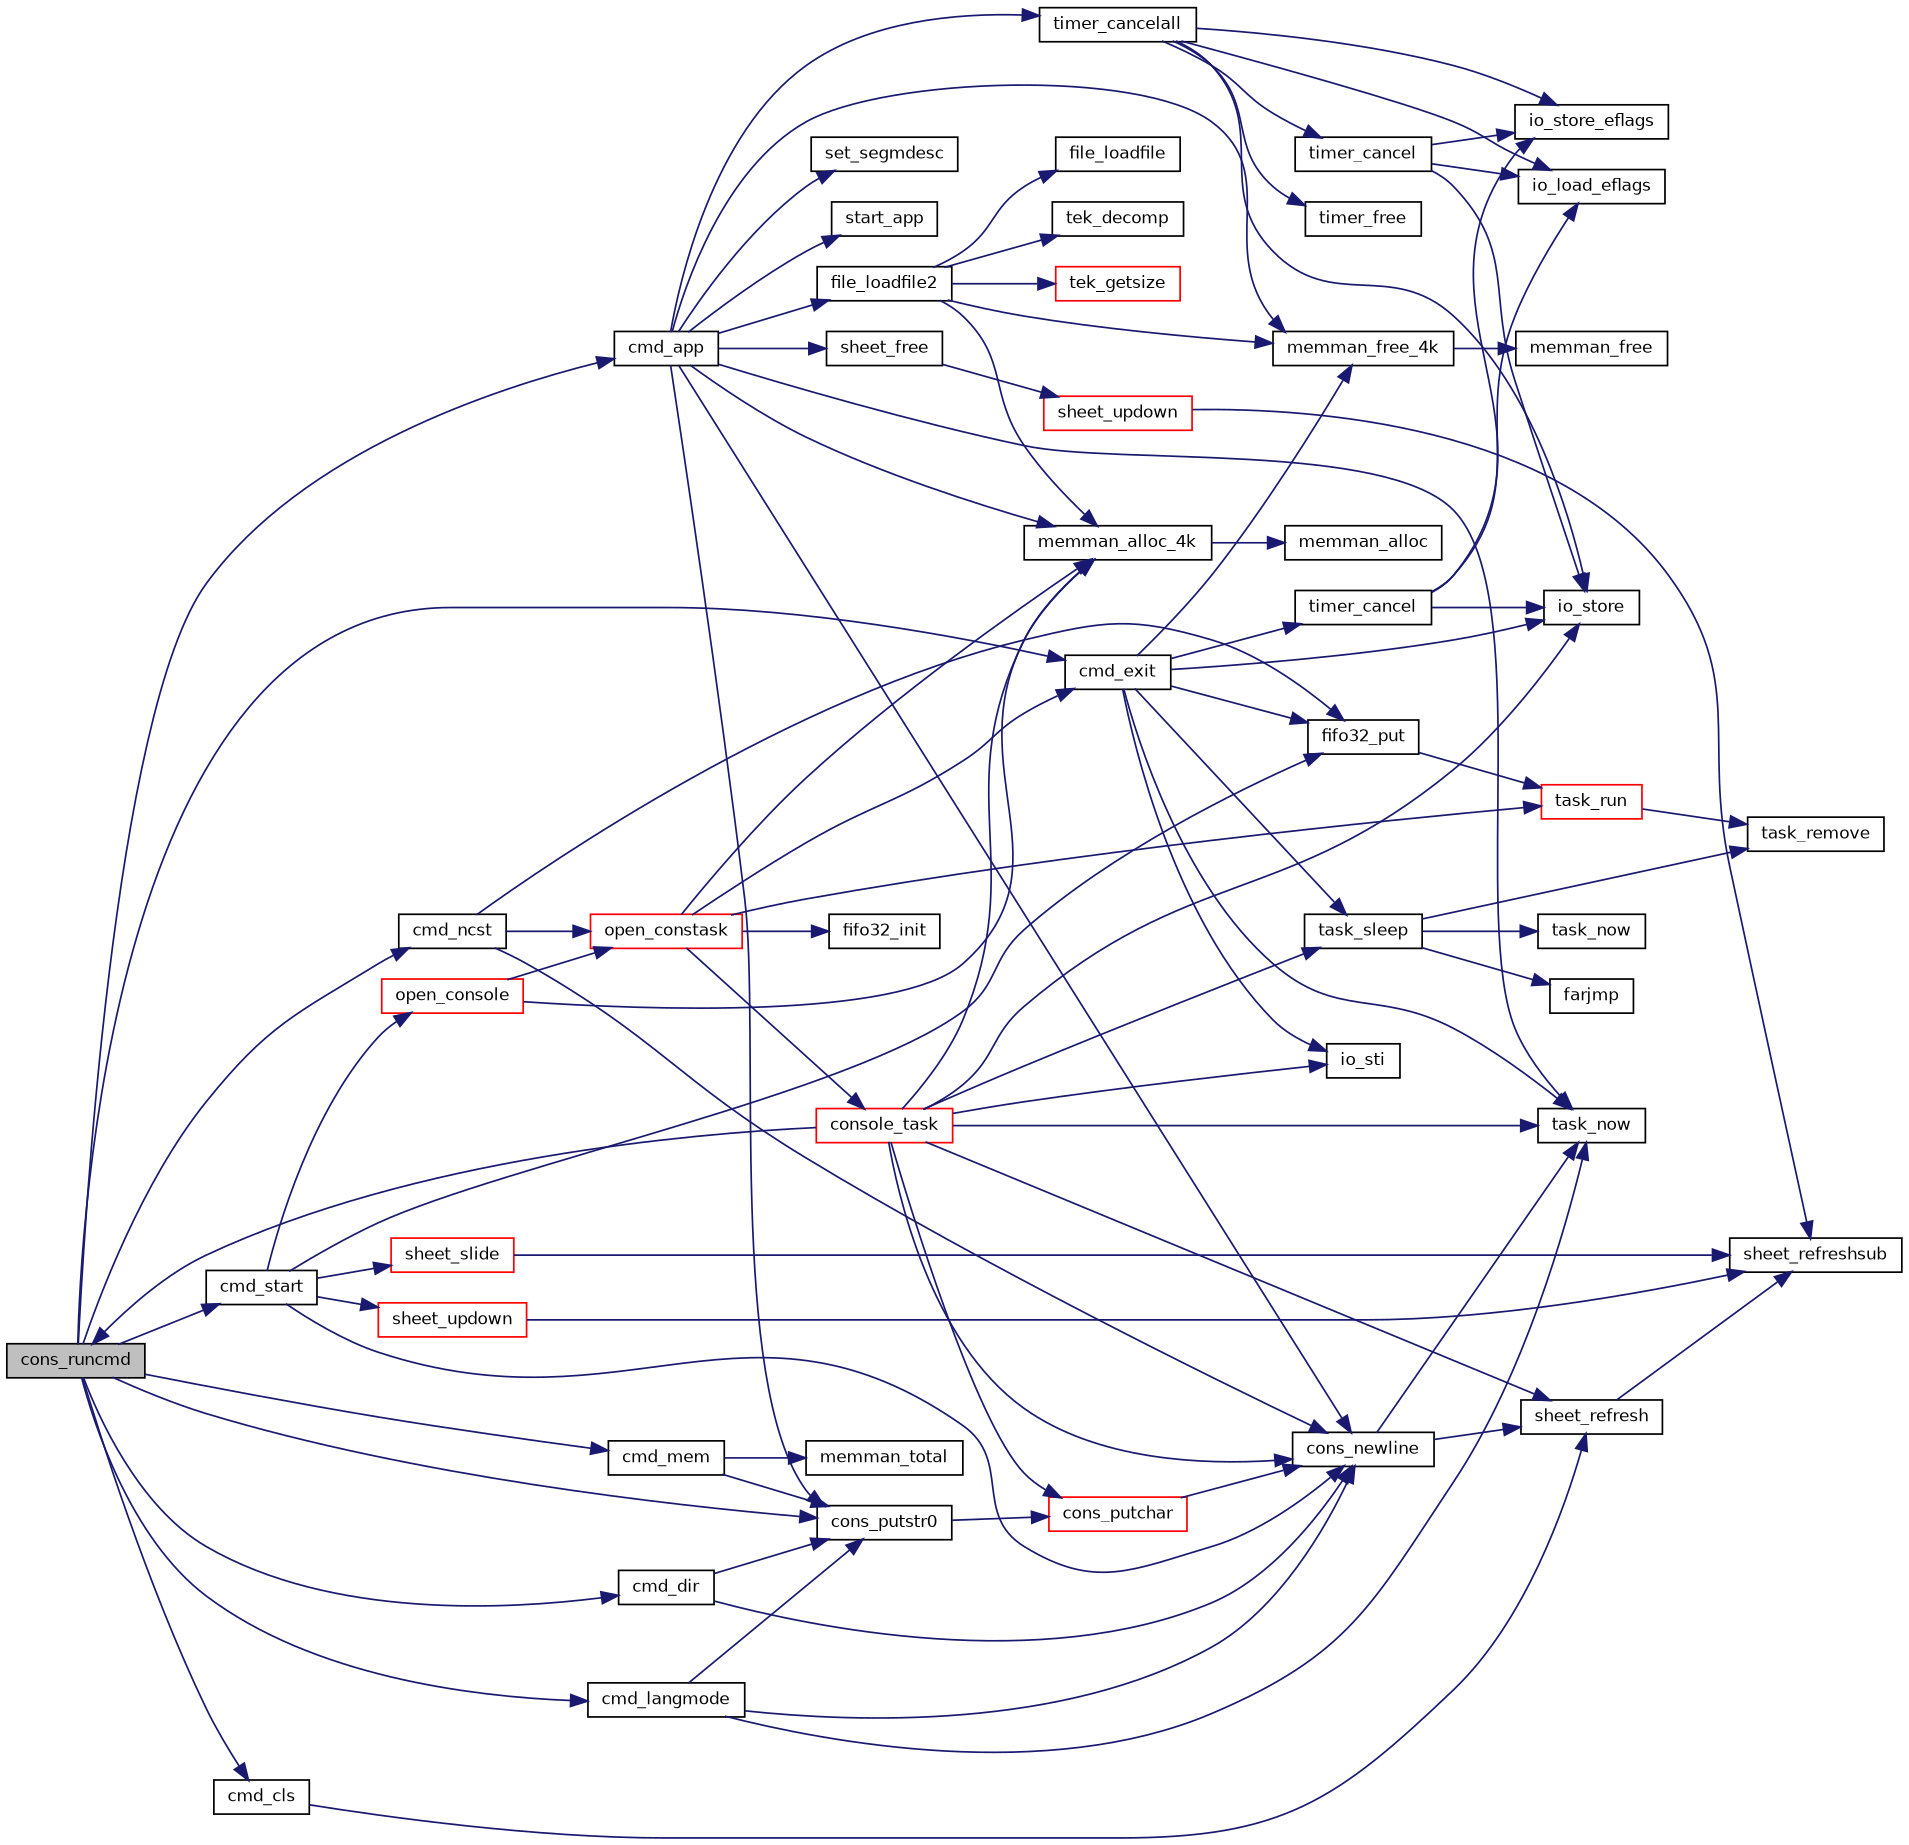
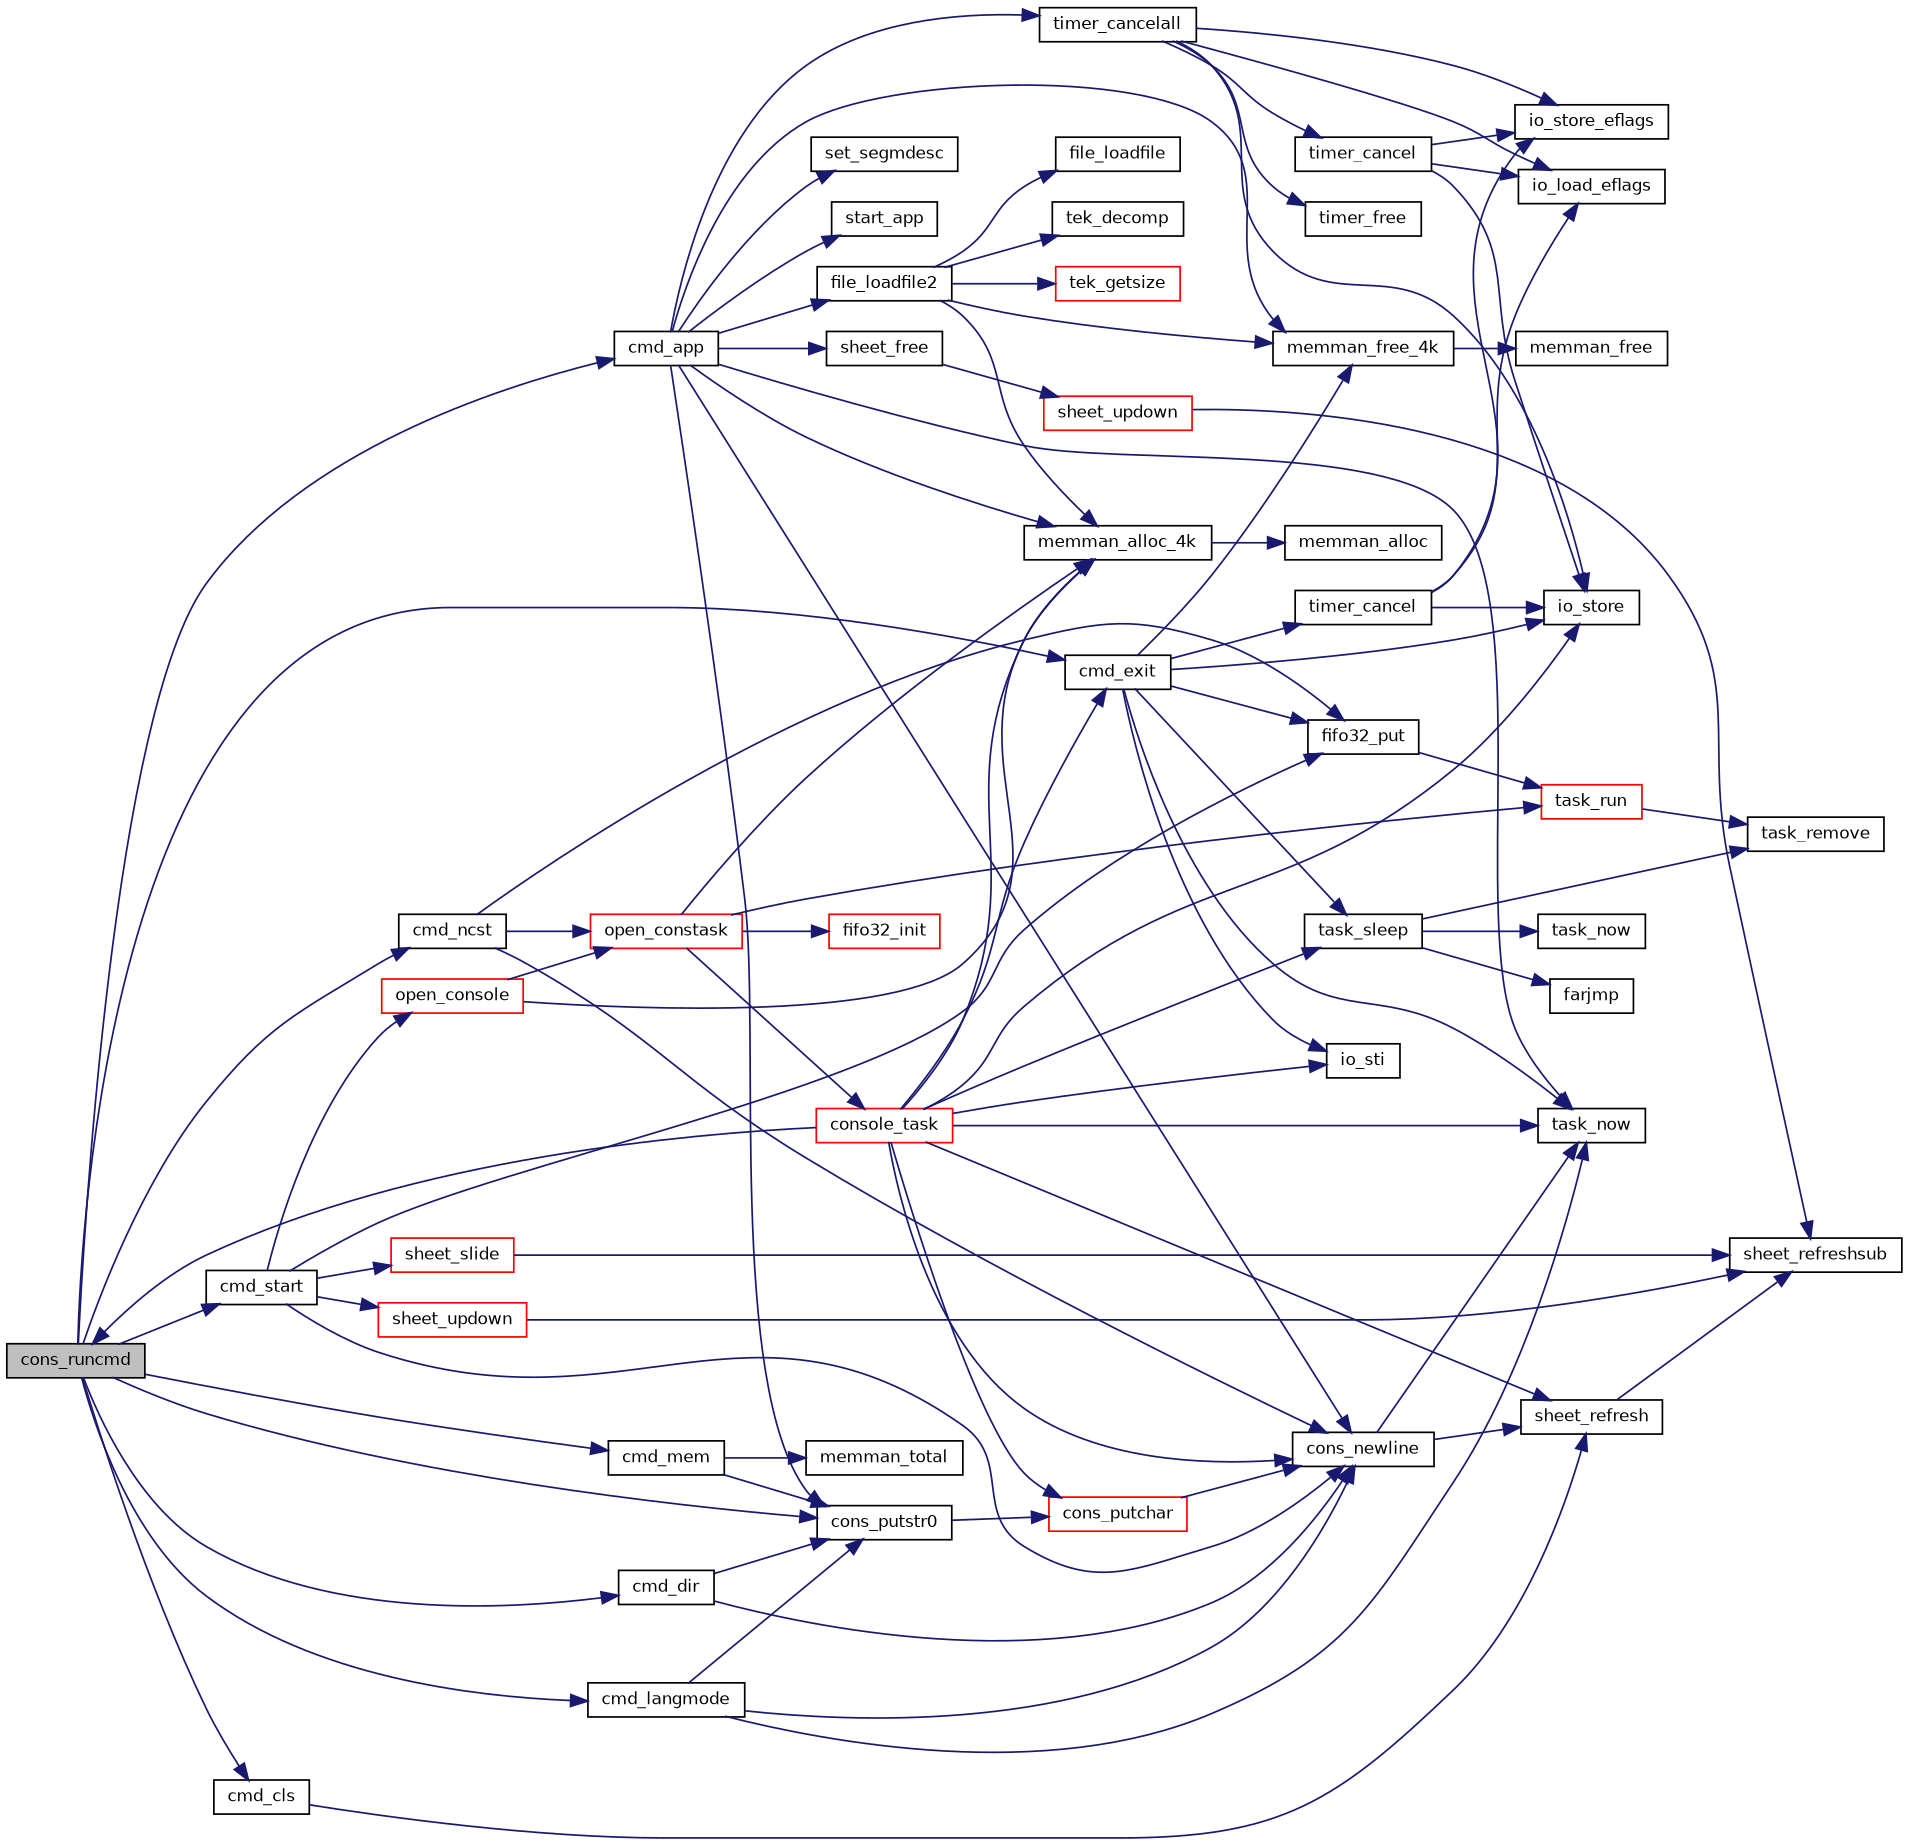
edge "open_constask" -> "cmd_exit": now "console_task" -> "cmd_exit"
node "fifo32_init": color black -> red
